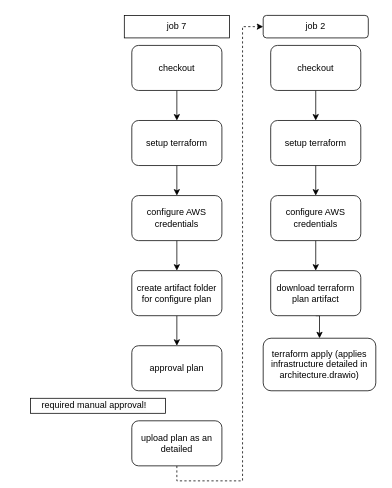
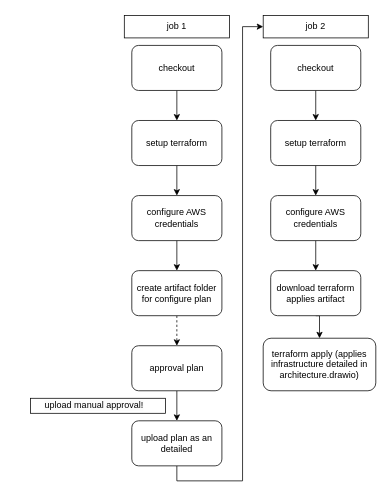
node "job 7": label "job 7" -> "job 1"
node "job 2": shape rounded rectangle -> rectangle
edge "upload plan as an detailed" -> "job 2": style dashed -> solid
node "download terraform plan artifact": label "download terraform plan artifact" -> "download terraform applies artifact"
edge "create artifact folder for configure plan" -> "approval plan": style solid -> dashed
node "required manual approval!": label "required manual approval!" -> "upload manual approval!"
edge "approval plan" -> "upload plan as an detailed": added
